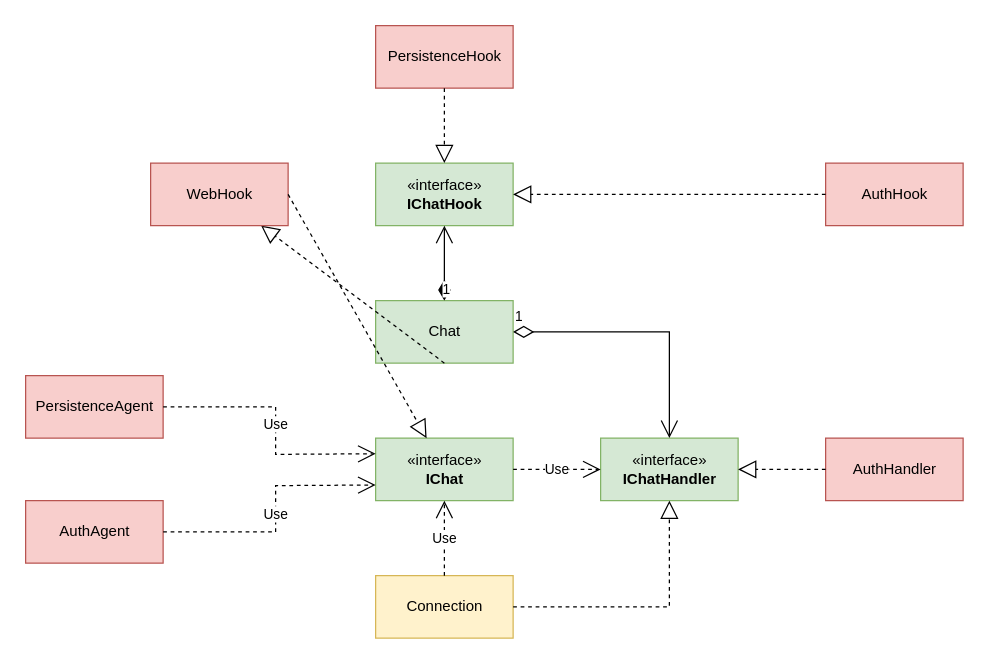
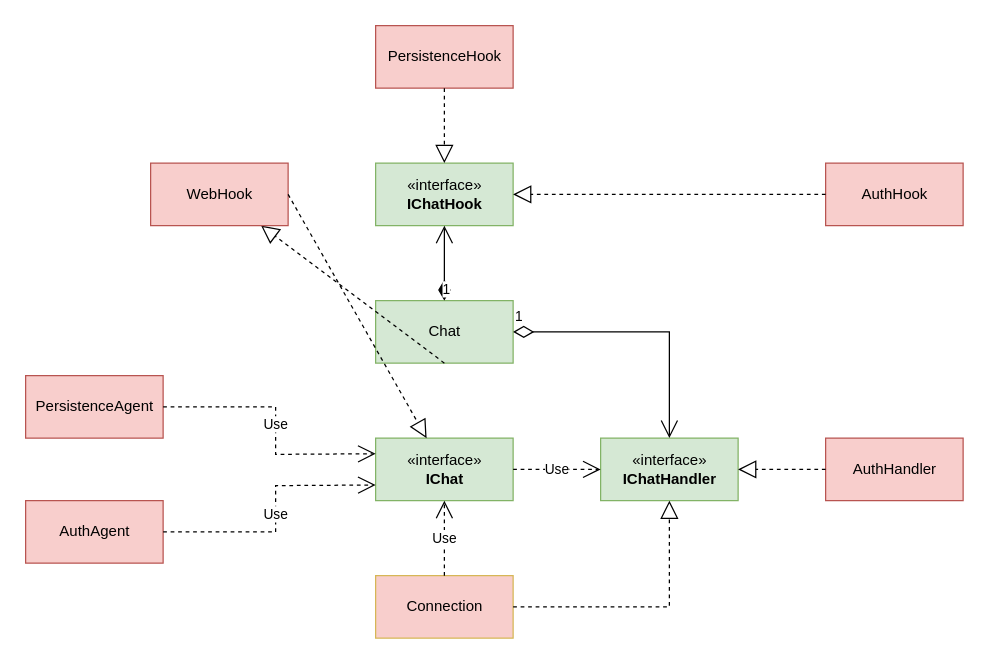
node "Connection": fillcolor #fff2cc -> #f8cecc
